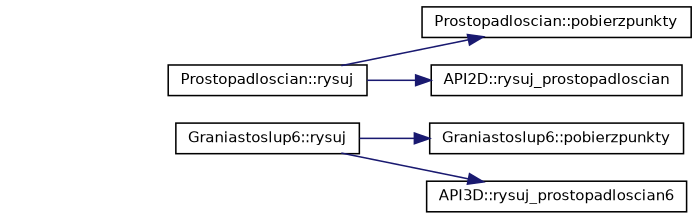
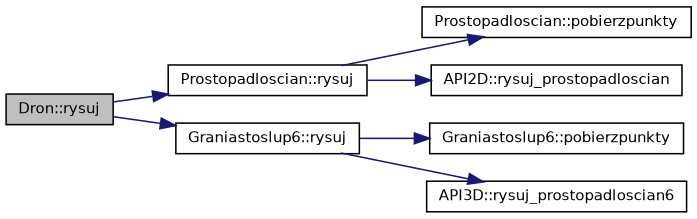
node "Dron::rysuj": added
